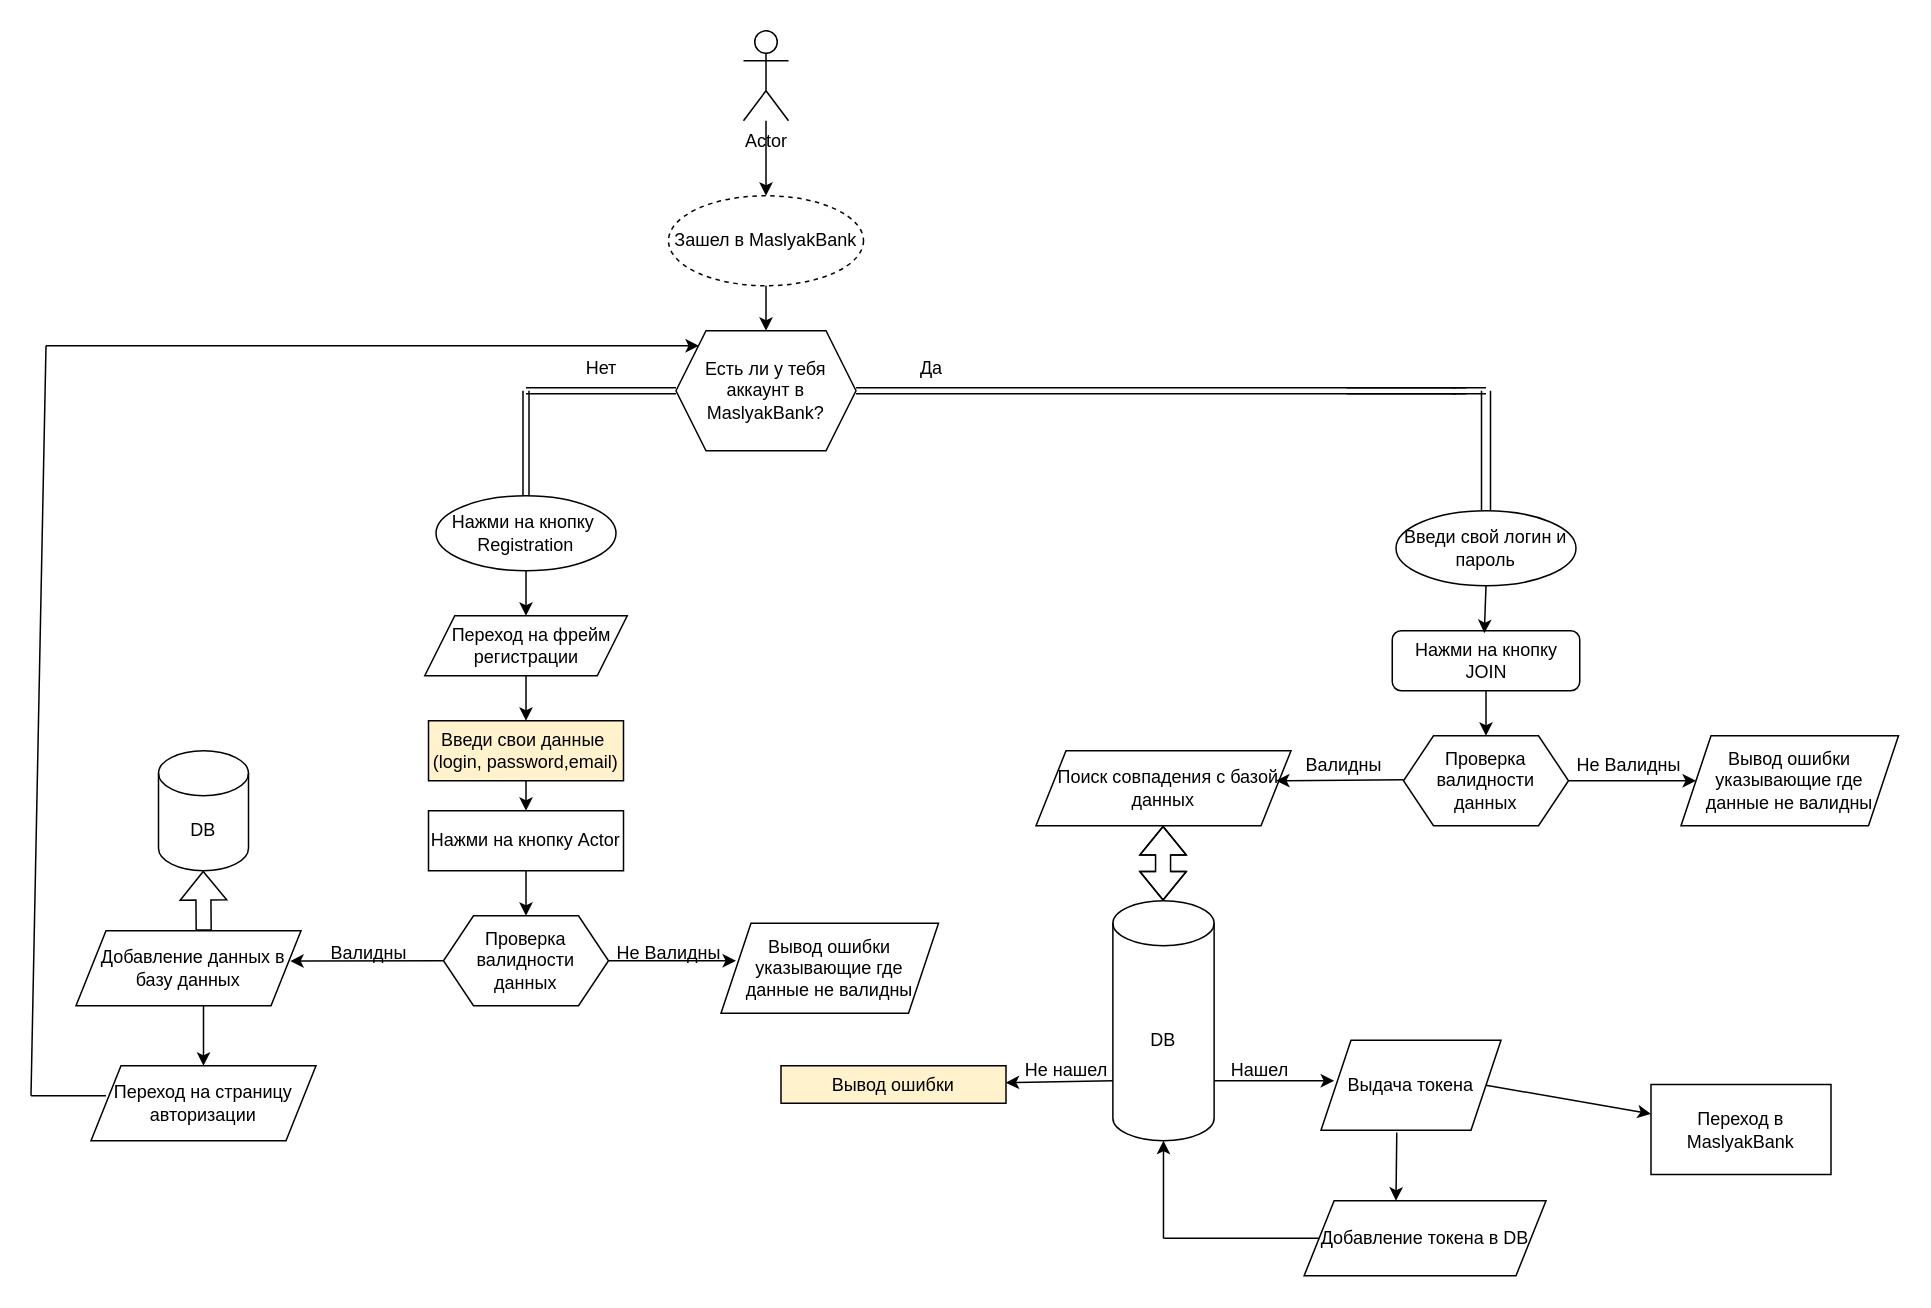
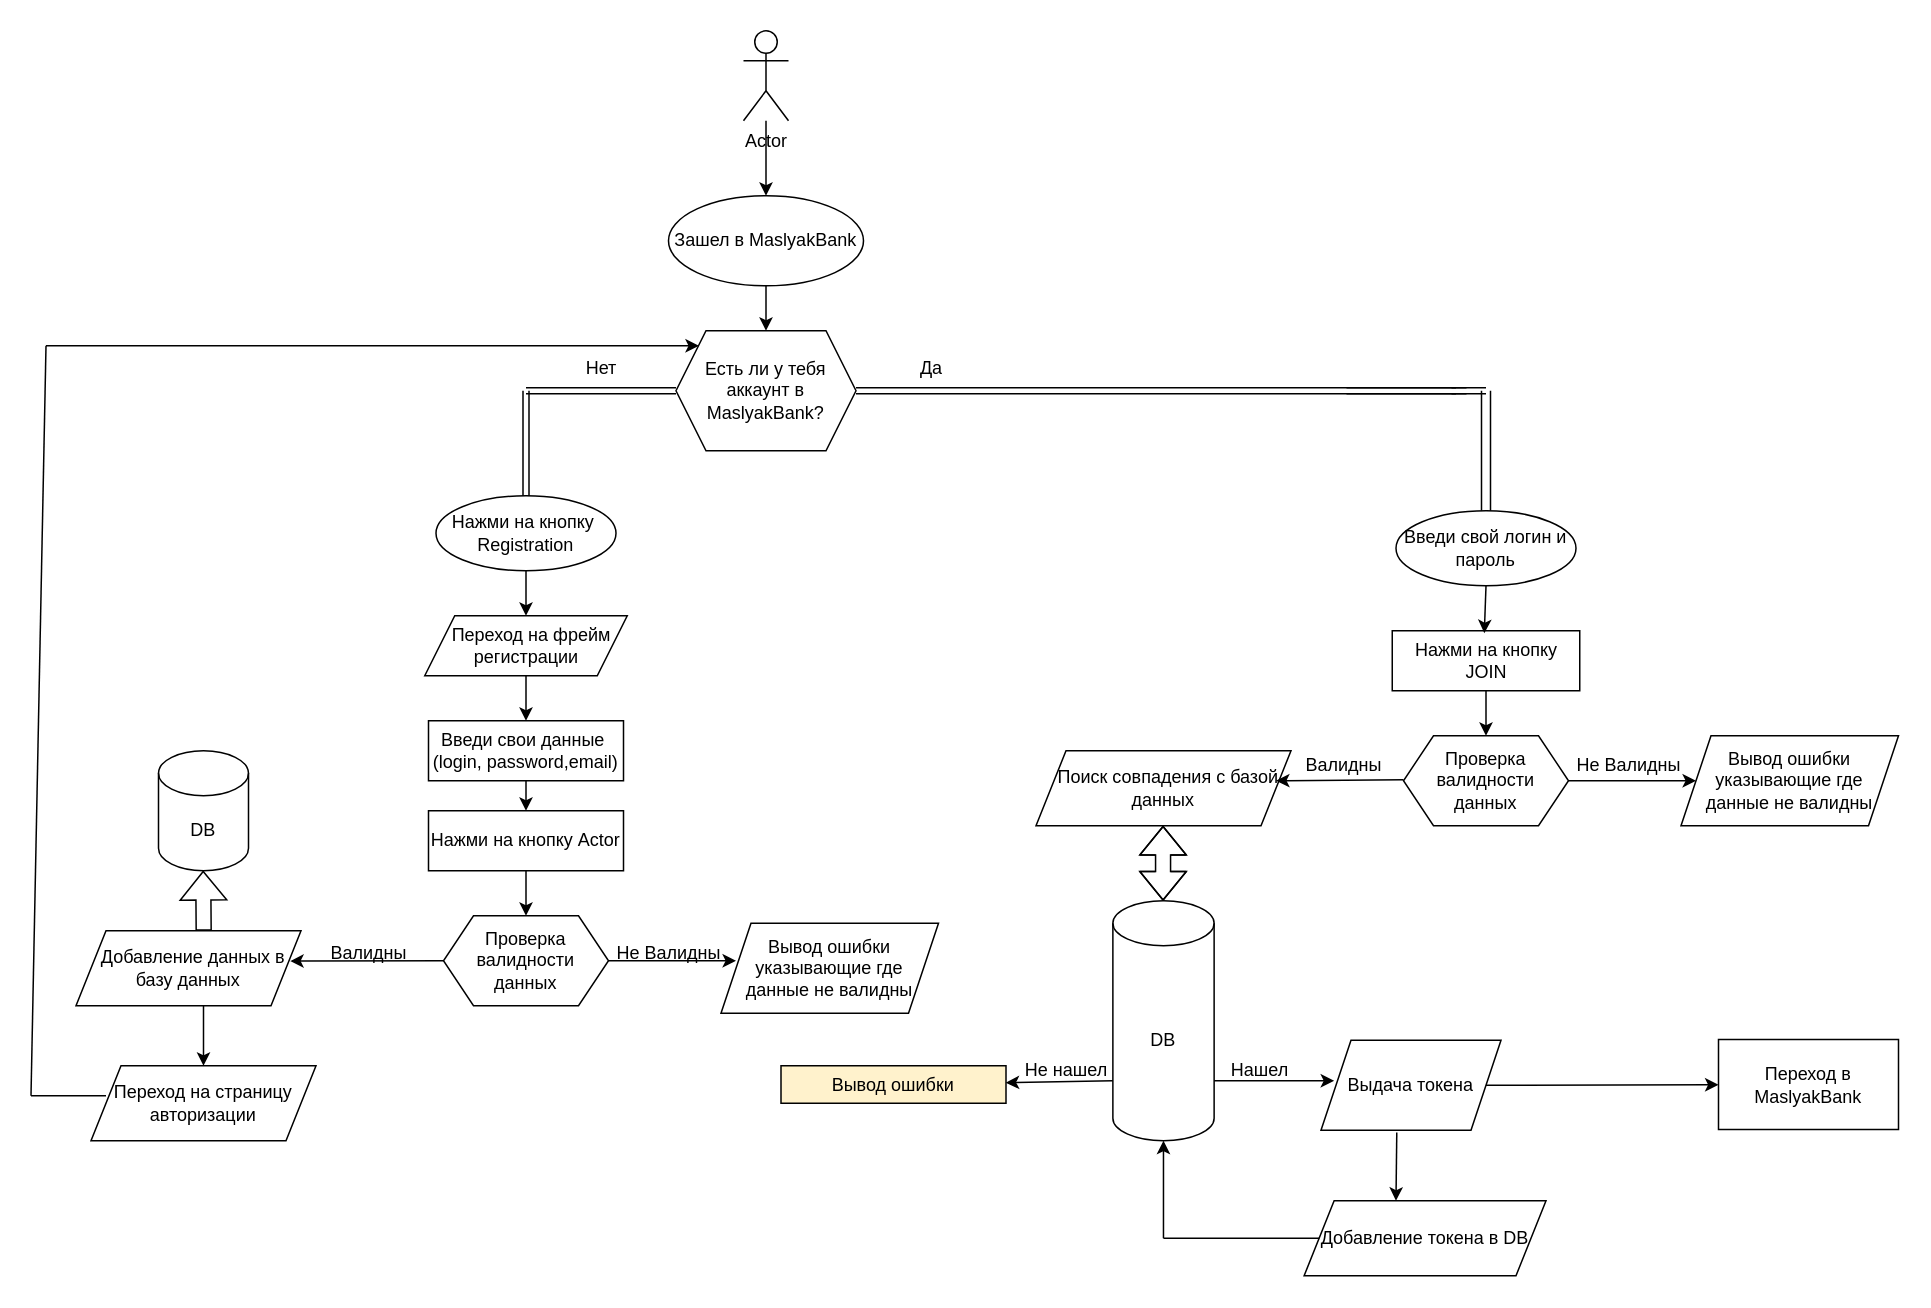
node "Зашел в MaslyakBank": style dashed -> solid
node "Нажми на кнопку JOIN": shape rounded rectangle -> rectangle
node "Введи свои данные (login, password,email)": fillcolor #fff2cc -> #ffffff
node "Переход в MaslyakBank": moved (1741, 1130) -> (1808, 1085)
